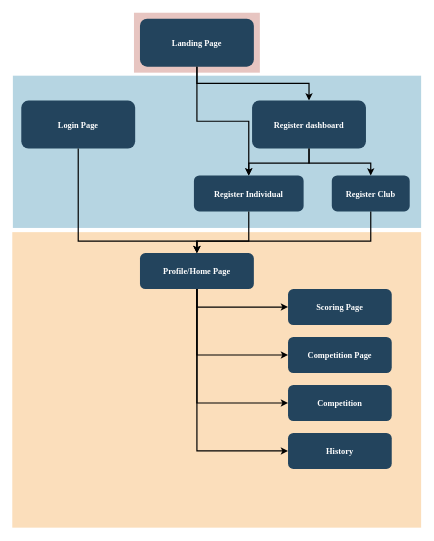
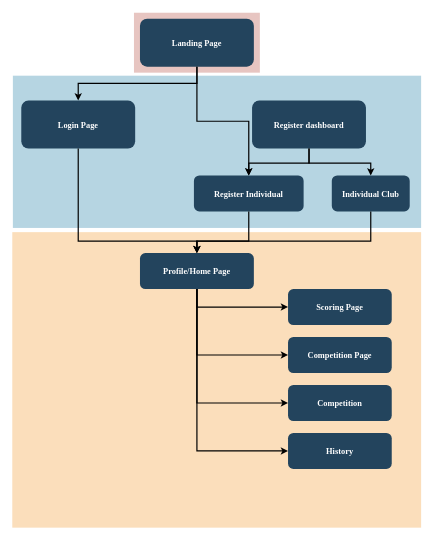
edge "Landing Page" -> "Register dashboard": now "Landing Page" -> "Login Page"
node "Register Club": label "Register Club" -> "Individual Club"
